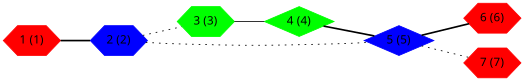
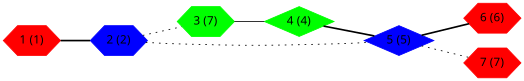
node "3 (3)": label "3 (3)" -> "3 (7)"
